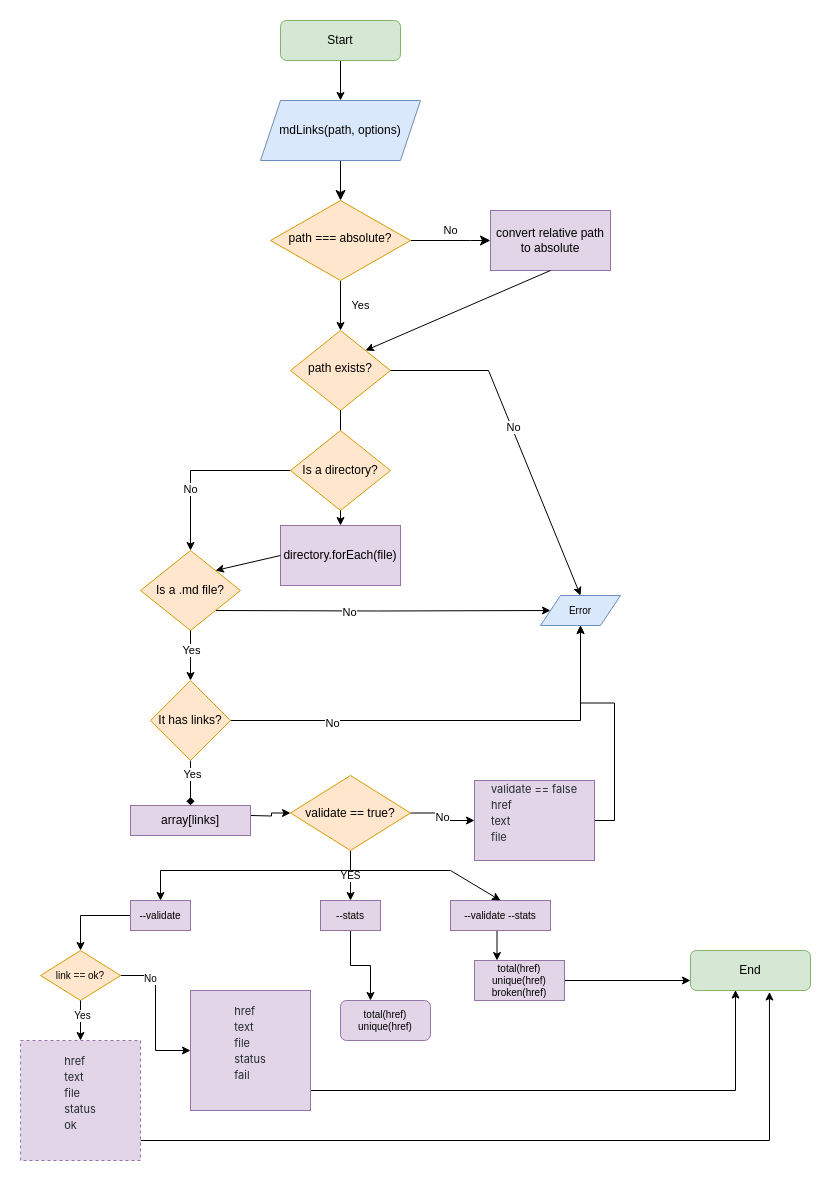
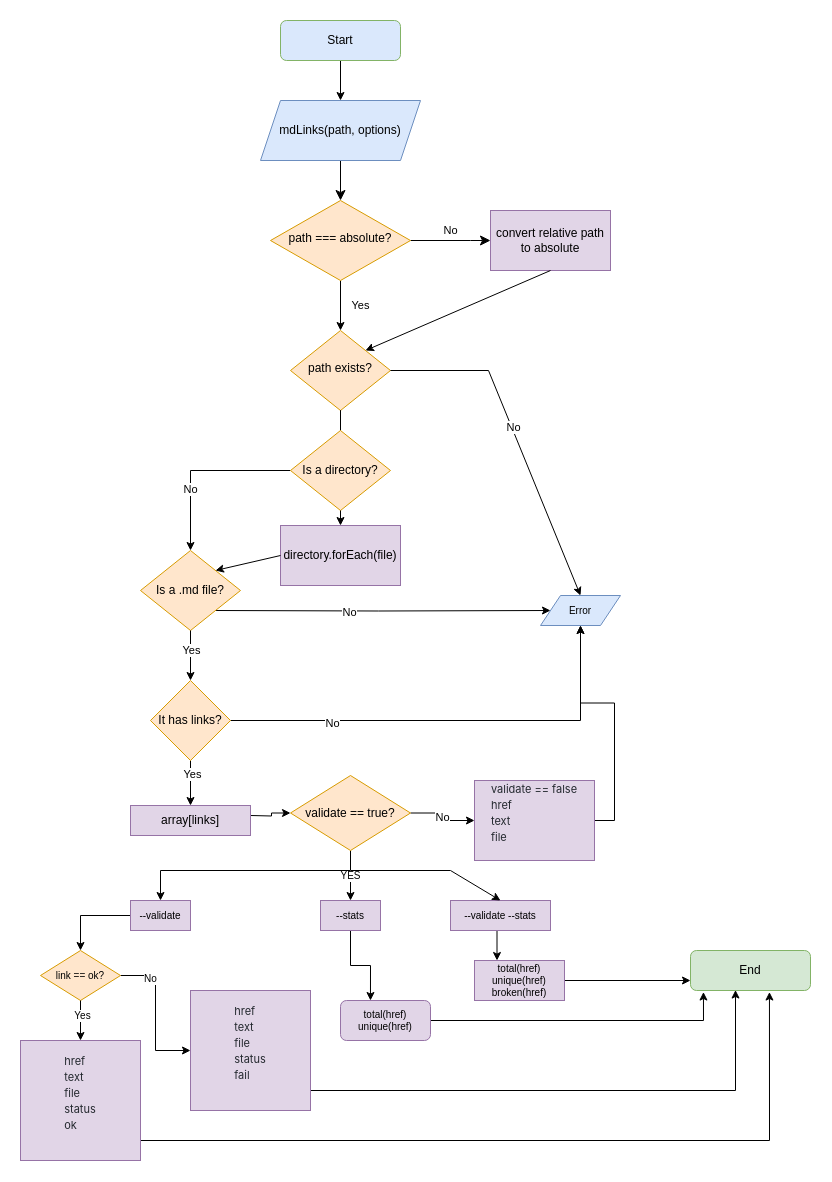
node "Start": fillcolor #d5e8d4 -> #dae8fc
edge "It has links?" -> "array[links]": arrowhead diamond -> classic
edge "total(href) unique(href)" -> "End": added
node "href text file status ok": style dashed -> solid
